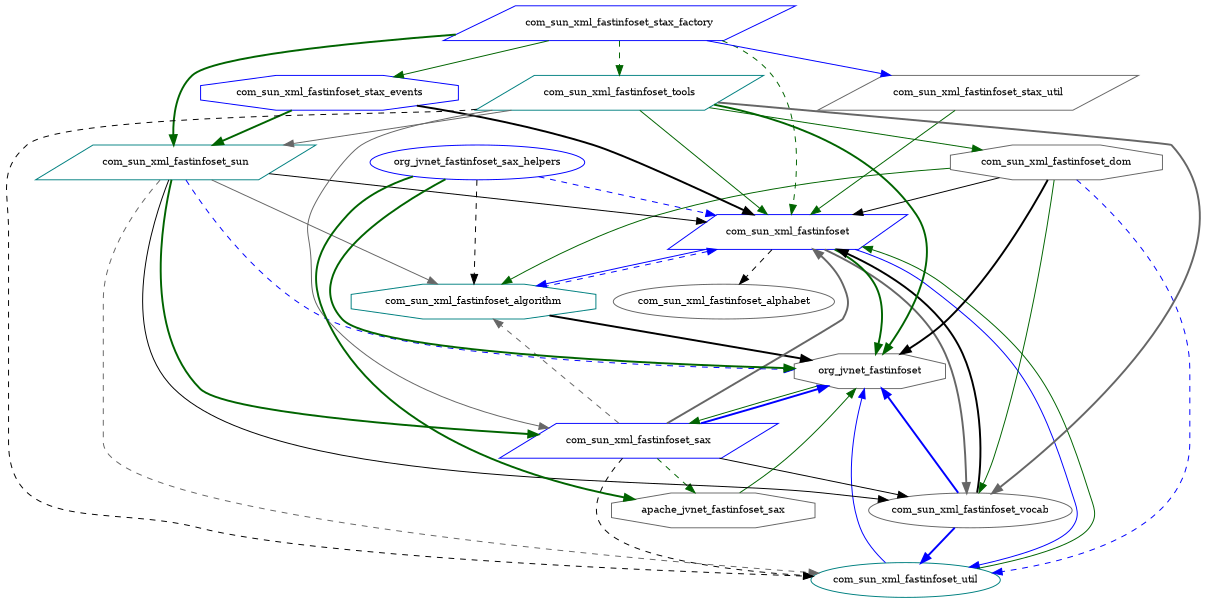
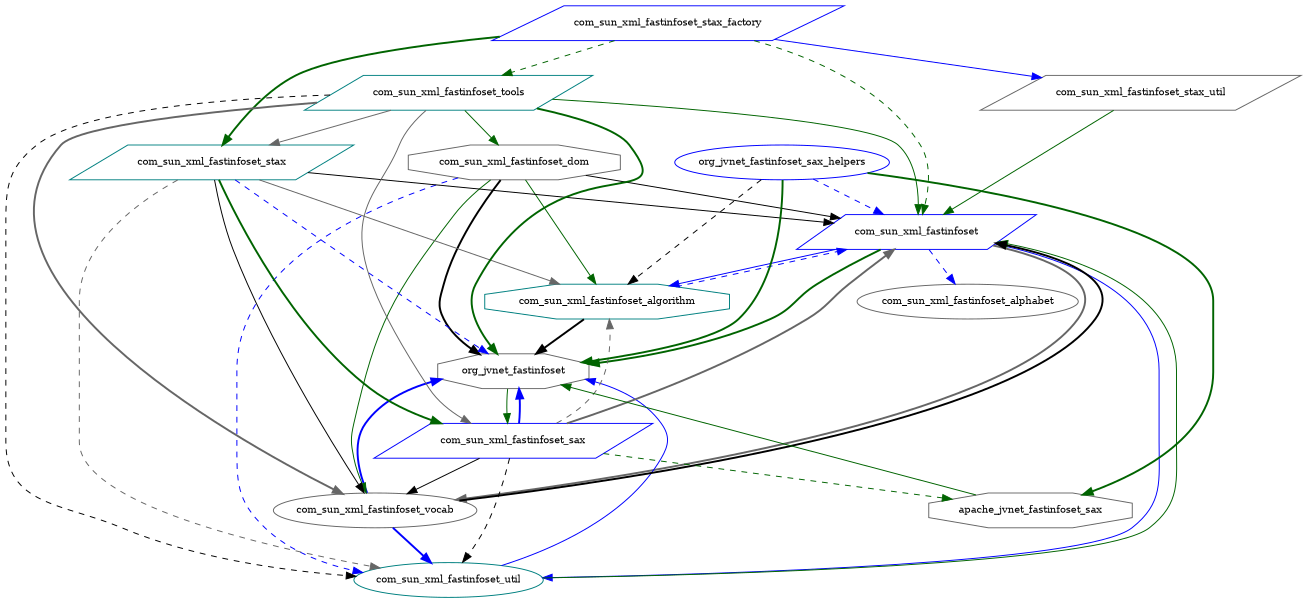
node "com_sun_xml_fastinfoset_stax_events": removed
node "com_sun_xml_fastinfoset_sun": label "com_sun_xml_fastinfoset_sun" -> "com_sun_xml_fastinfoset_stax"
edge "com_sun_xml_fastinfoset" -> "com_sun_xml_fastinfoset_alphabet": color black -> blue
